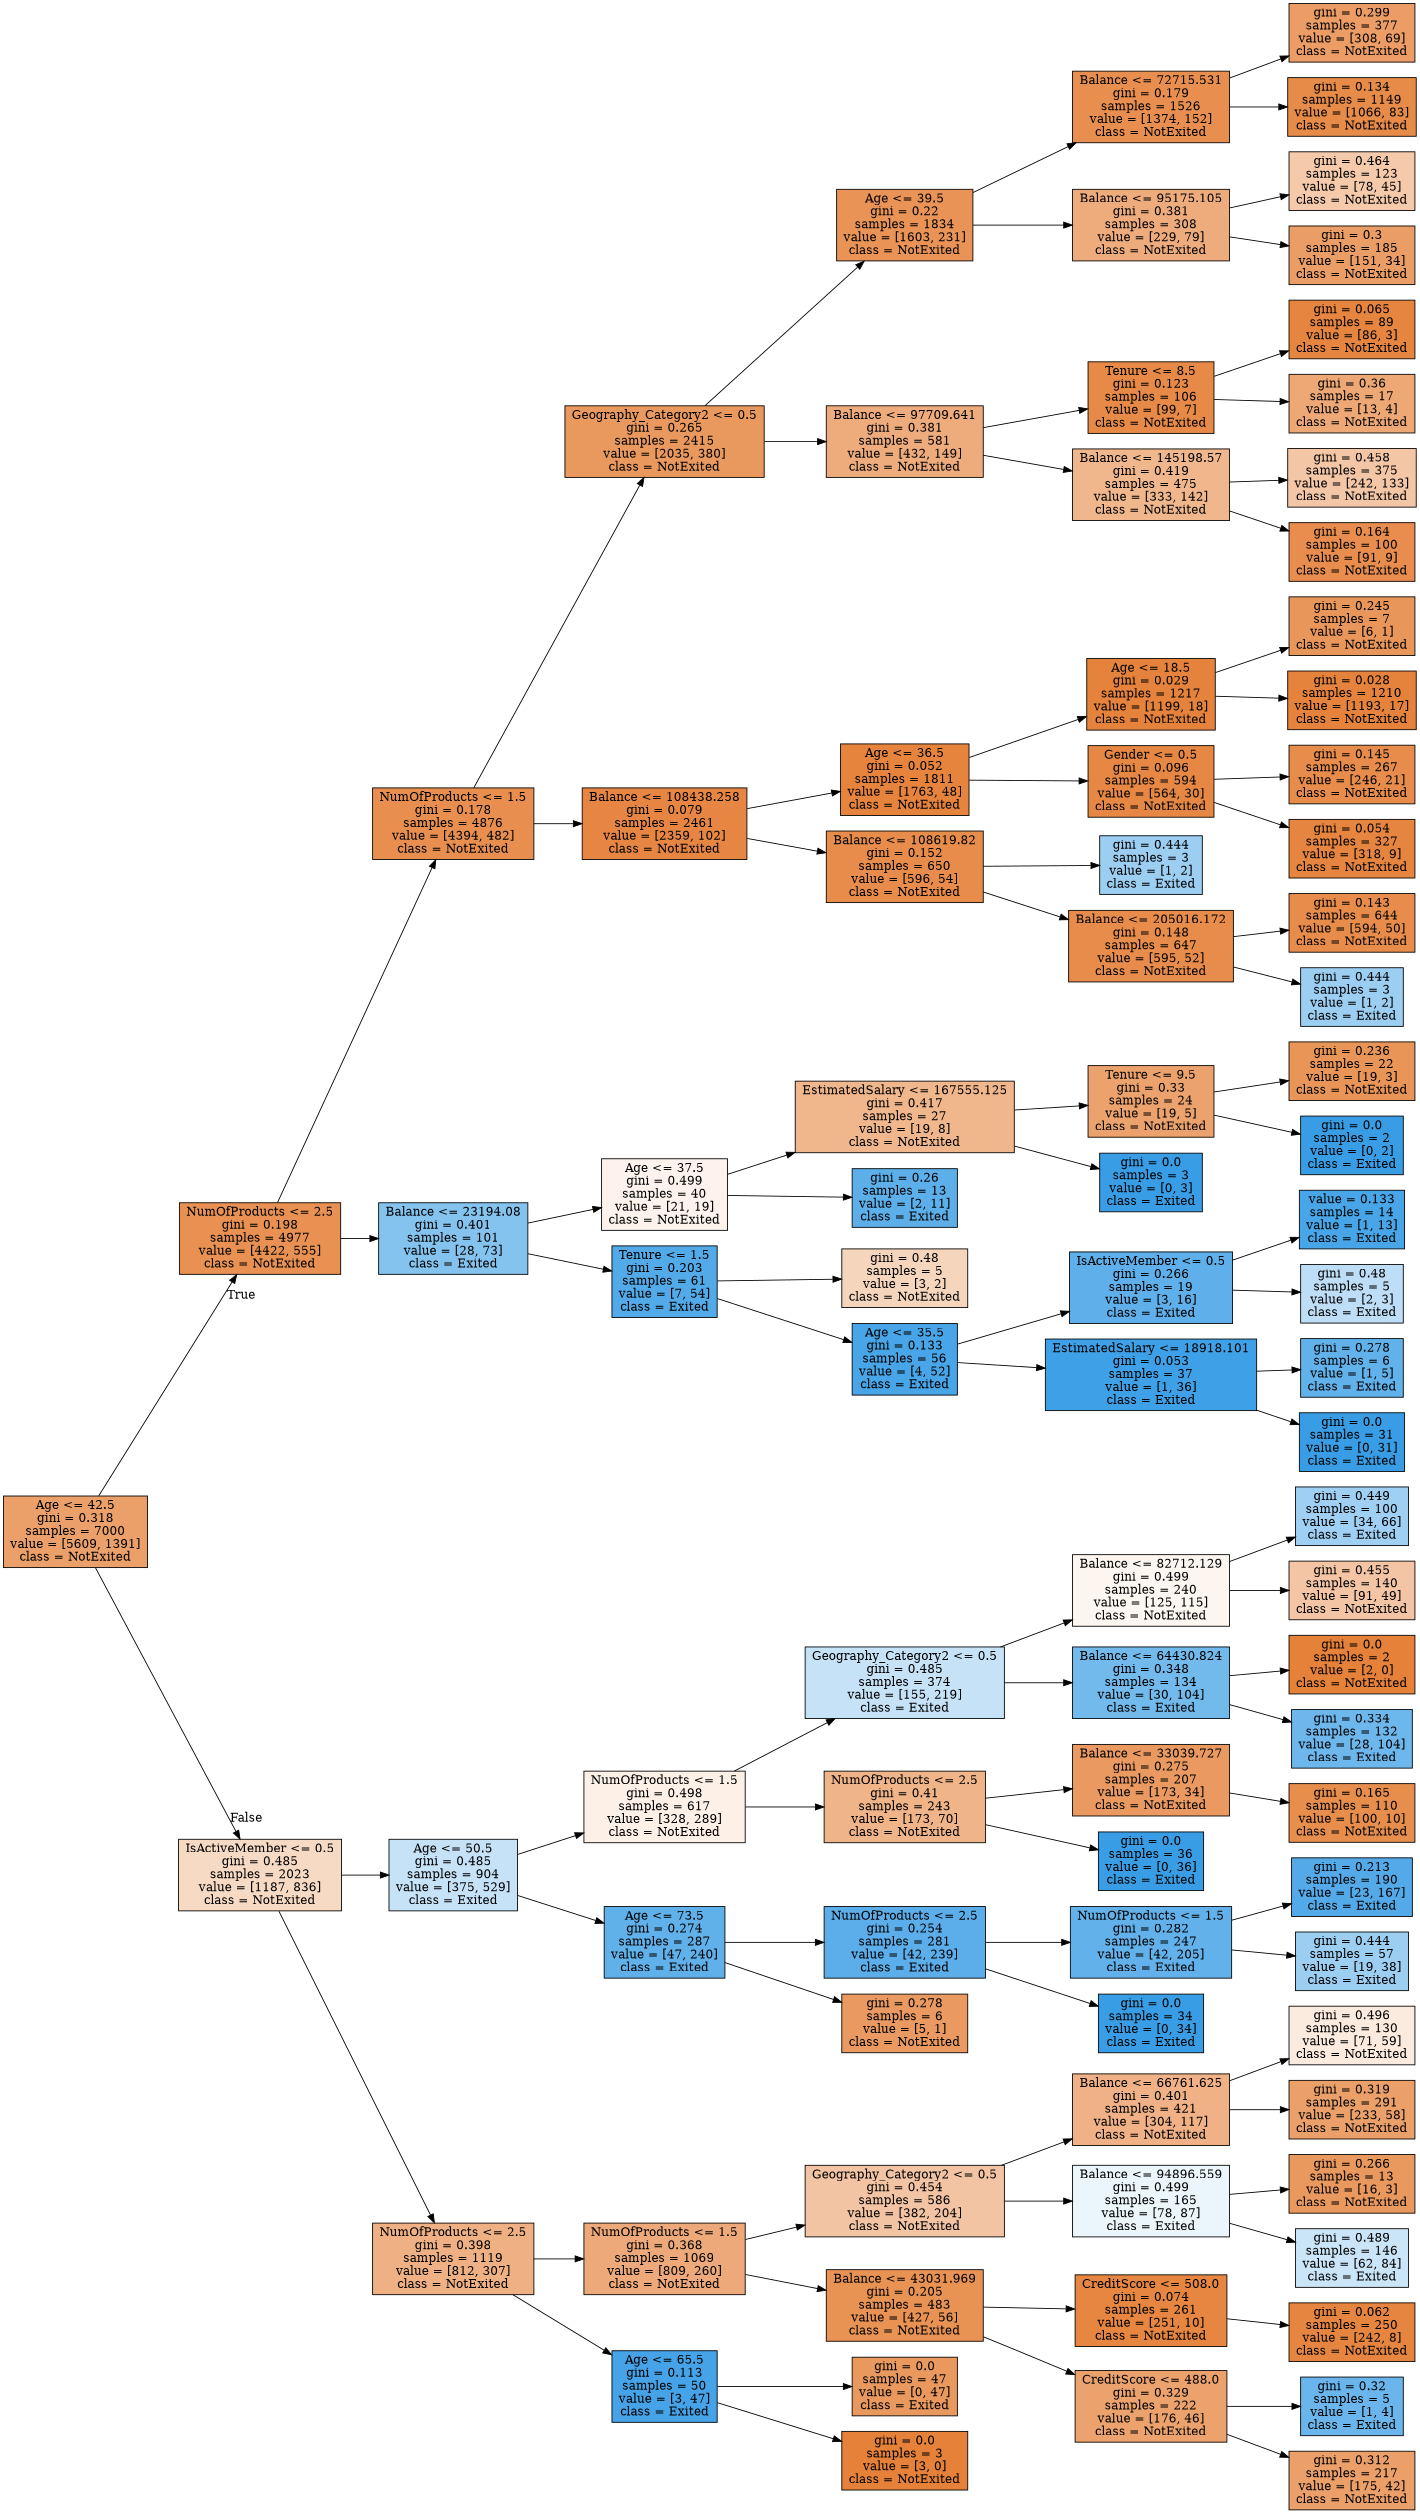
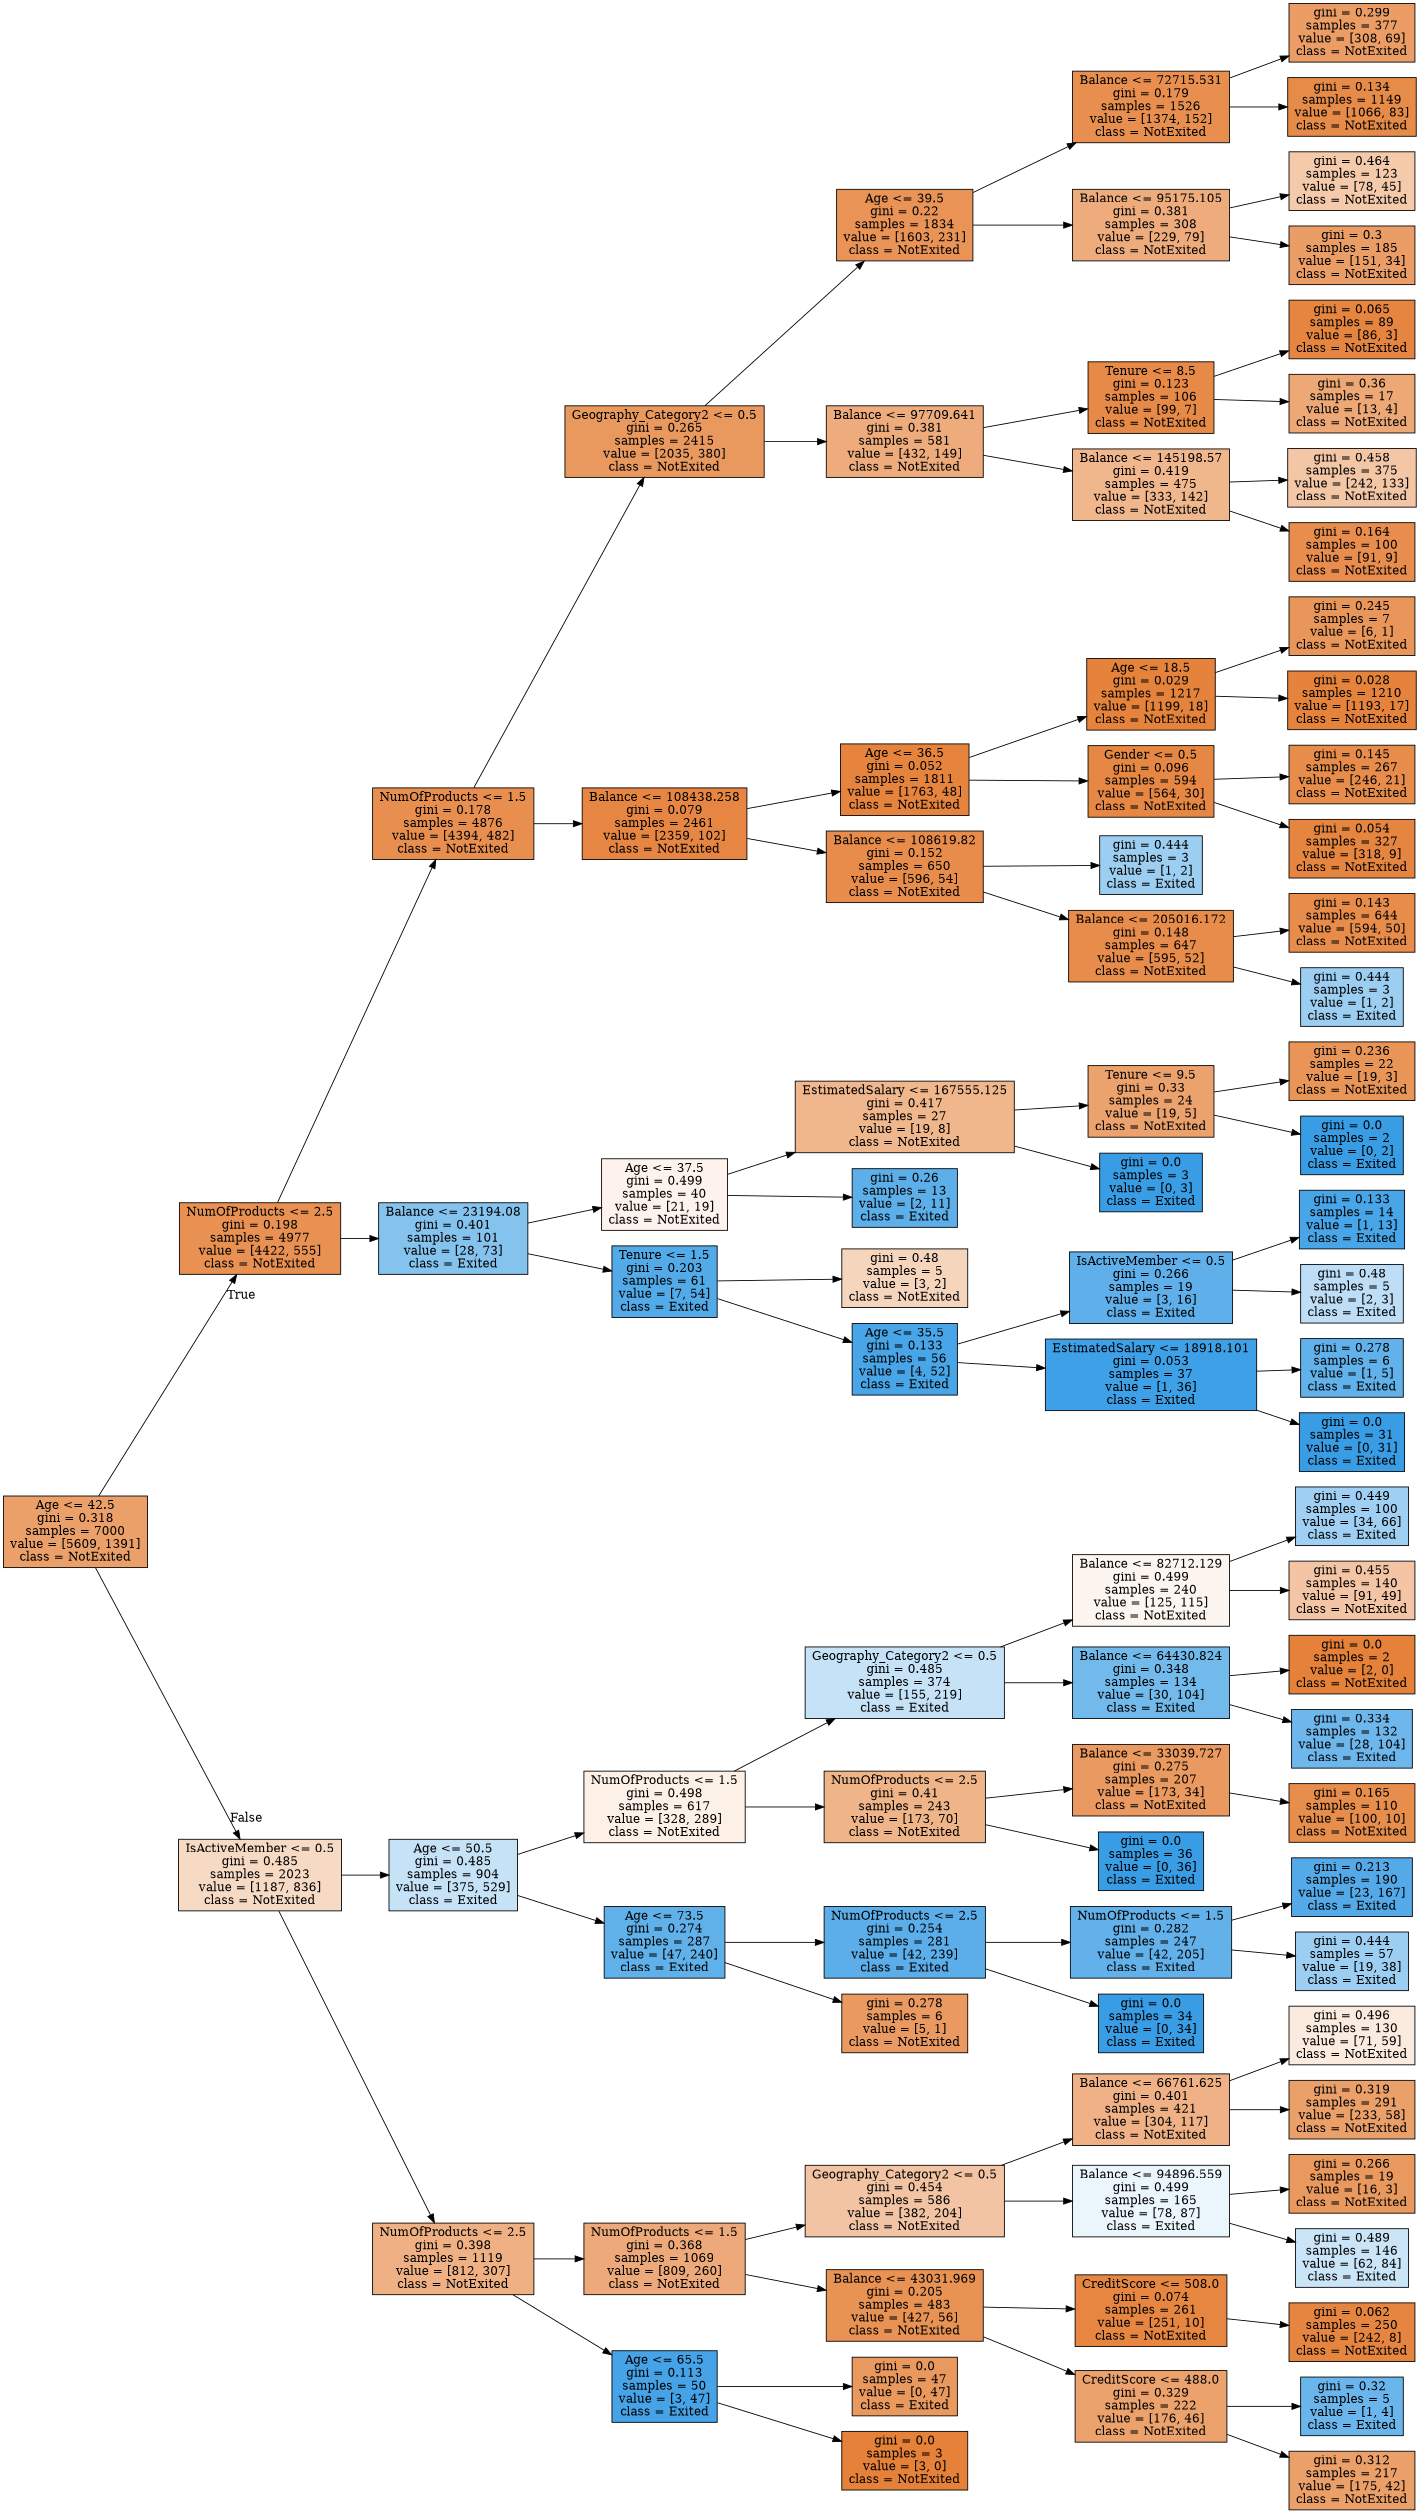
node "value = 0.133 samples = 14 value = [1, 13] class = Exited": label "value = 0.133 samples = 14 value = [1, 13] class = Exited" -> "gini = 0.133 samples = 14 value = [1, 13] class = Exited"
node "gini = 0.266 samples = 13 value = [16, 3] class = NotExited": label "gini = 0.266 samples = 13 value = [16, 3] class = NotExited" -> "gini = 0.266 samples = 19 value = [16, 3] class = NotExited"
